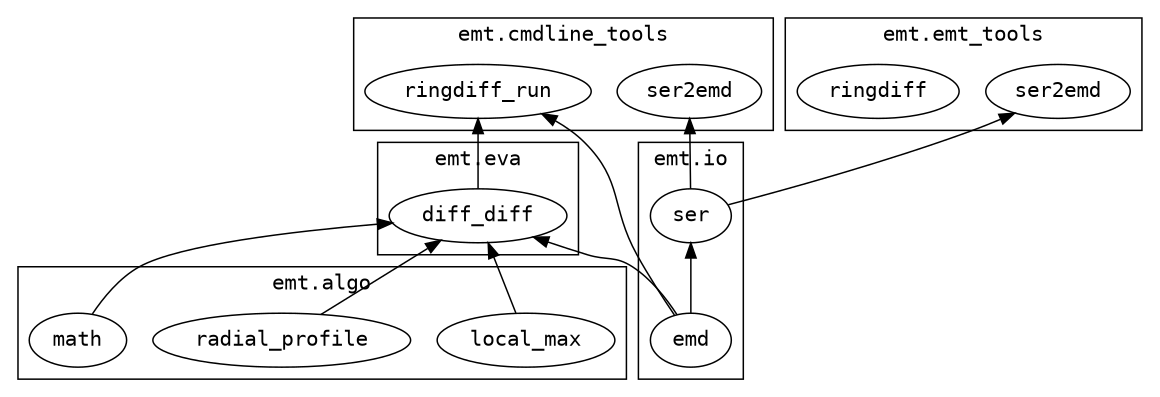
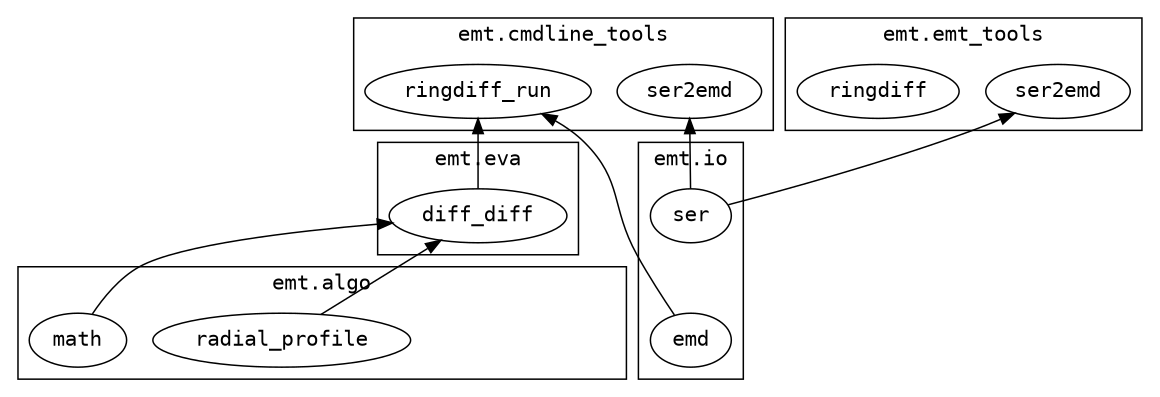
edge "emd" -> "diff_diff": removed
edge "emd" -> "ser": removed
node "local_max": removed
